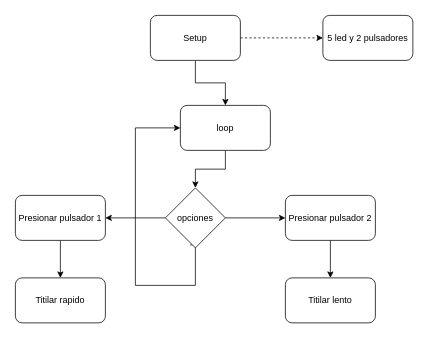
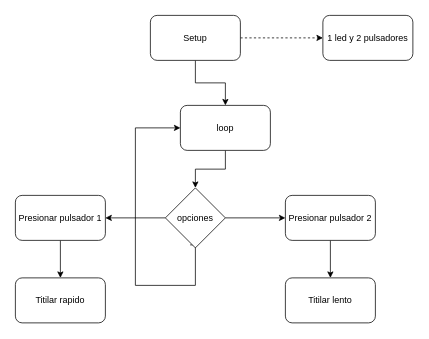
node "5 led y 2 pulsadores": label "5 led y 2 pulsadores" -> "1 led y 2 pulsadores"
